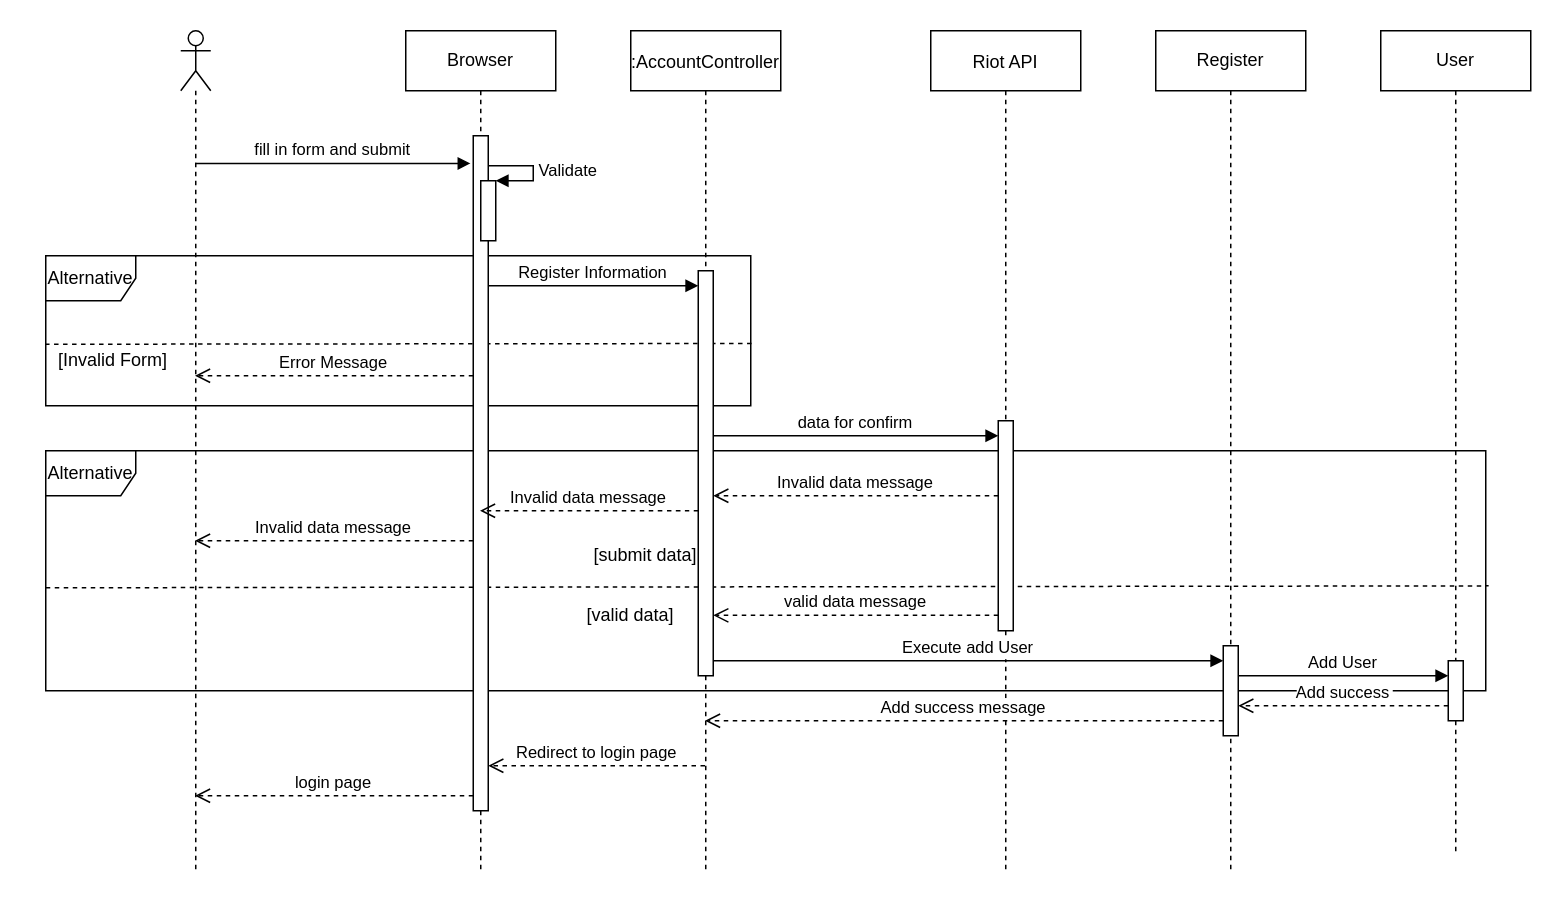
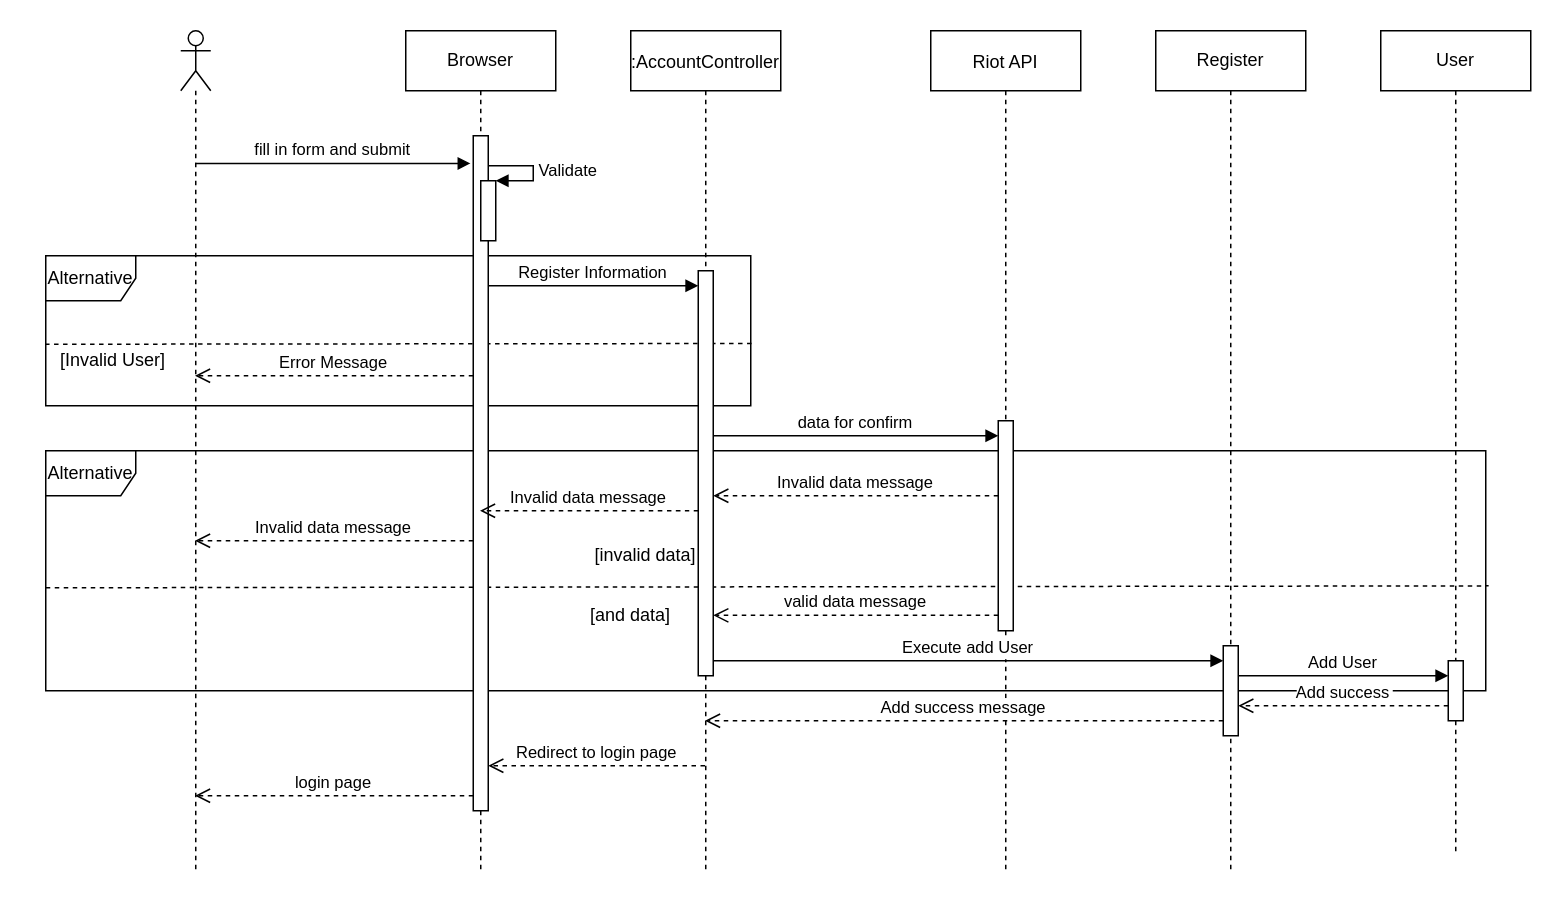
node "[Invalid Form]": label "[Invalid Form]" -> "[Invalid User]"
node "[submit data]": label "[submit data]" -> "[invalid data]"
node "[valid data]": label "[valid data]" -> "[and data]"
